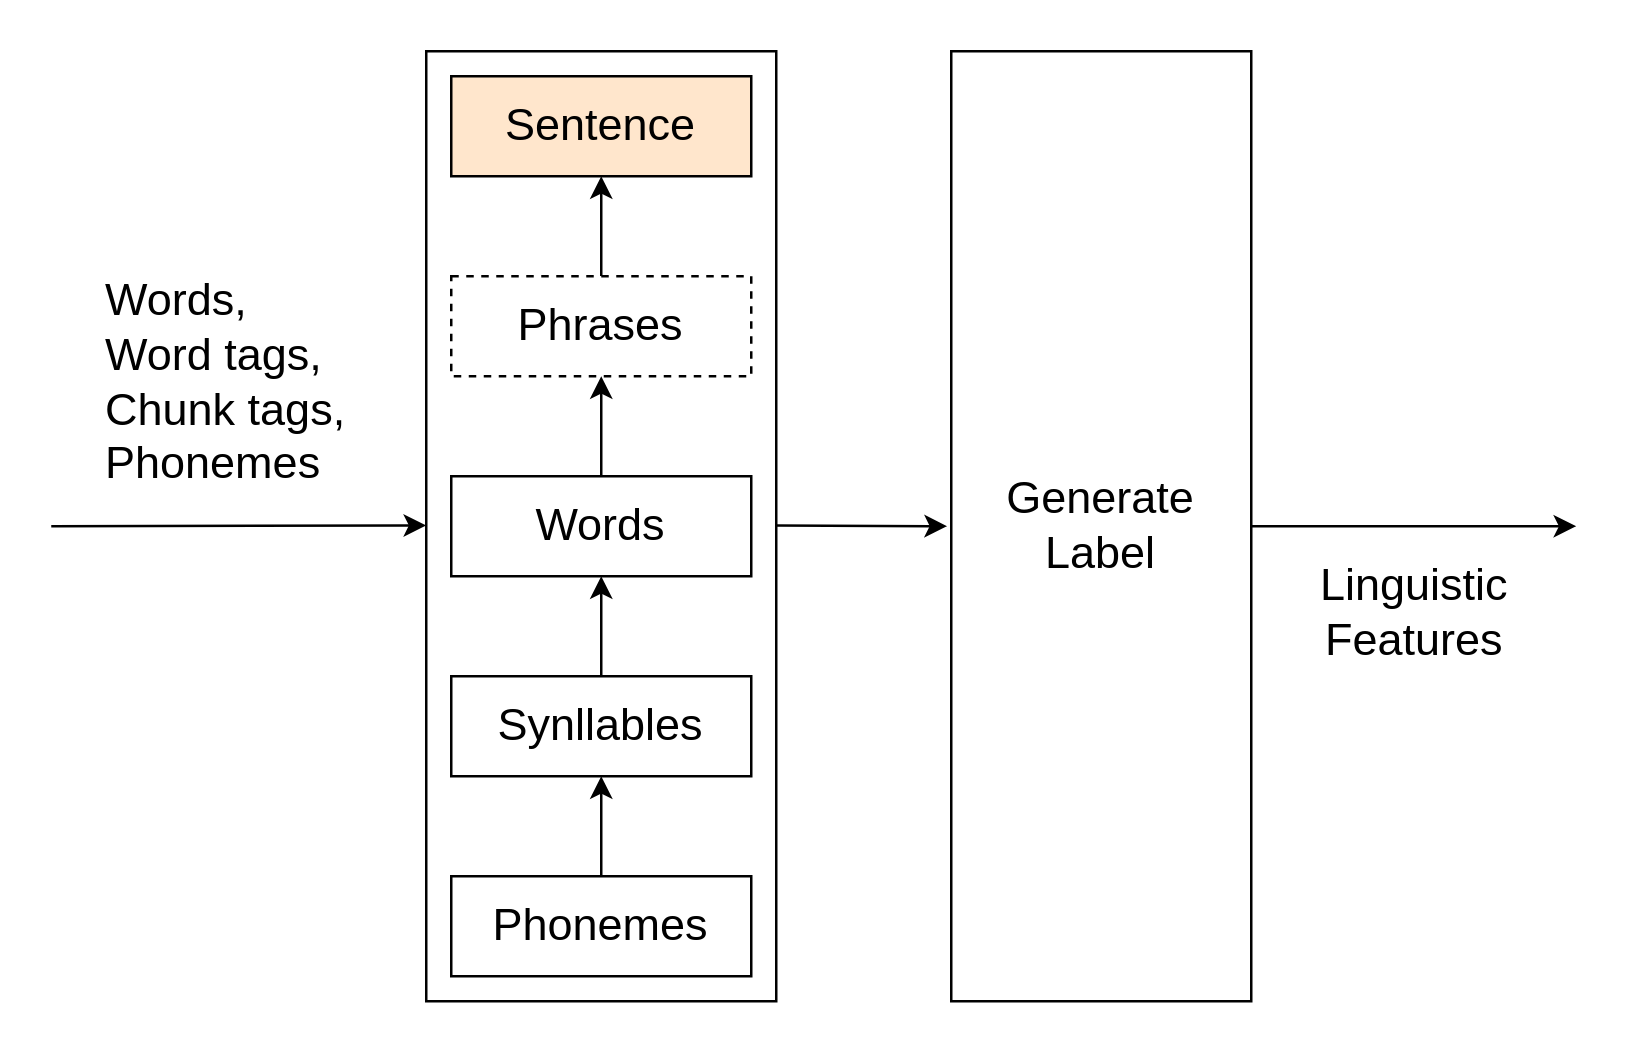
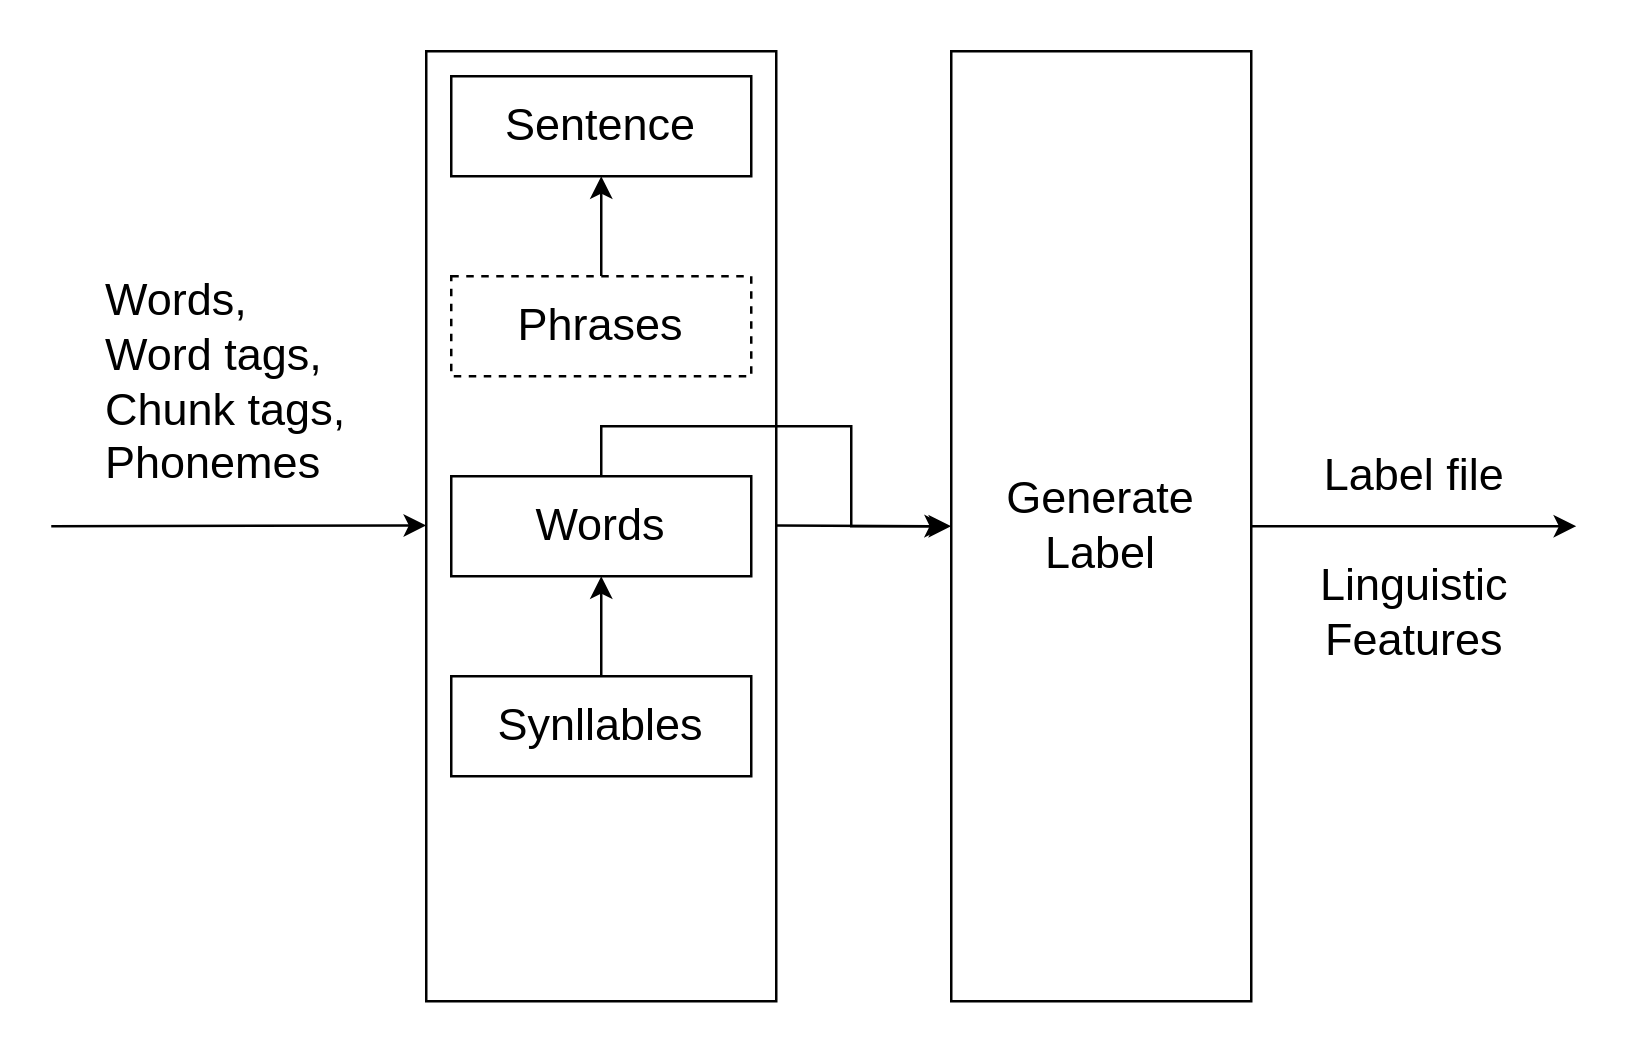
node "Sentence": fillcolor #ffe6cc -> #ffffff
edge "Words" -> "Phrases": now "Words" -> "Generate Label"
node "Label file": added
edge "Phonemes" -> "Synllables": removed
node "Phonemes": removed
